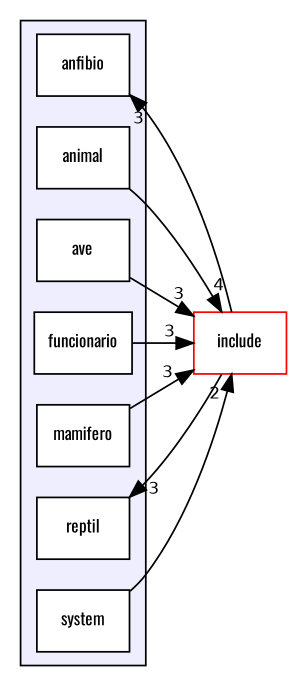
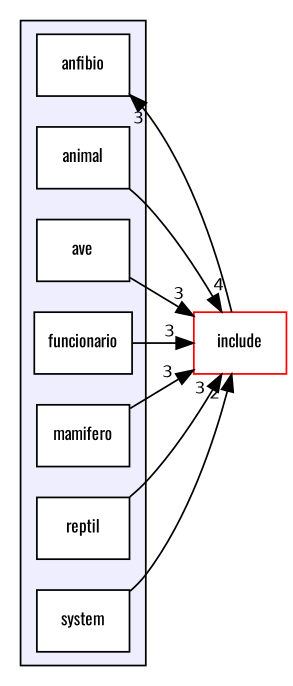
edge "include" -> "reptil": reversed
